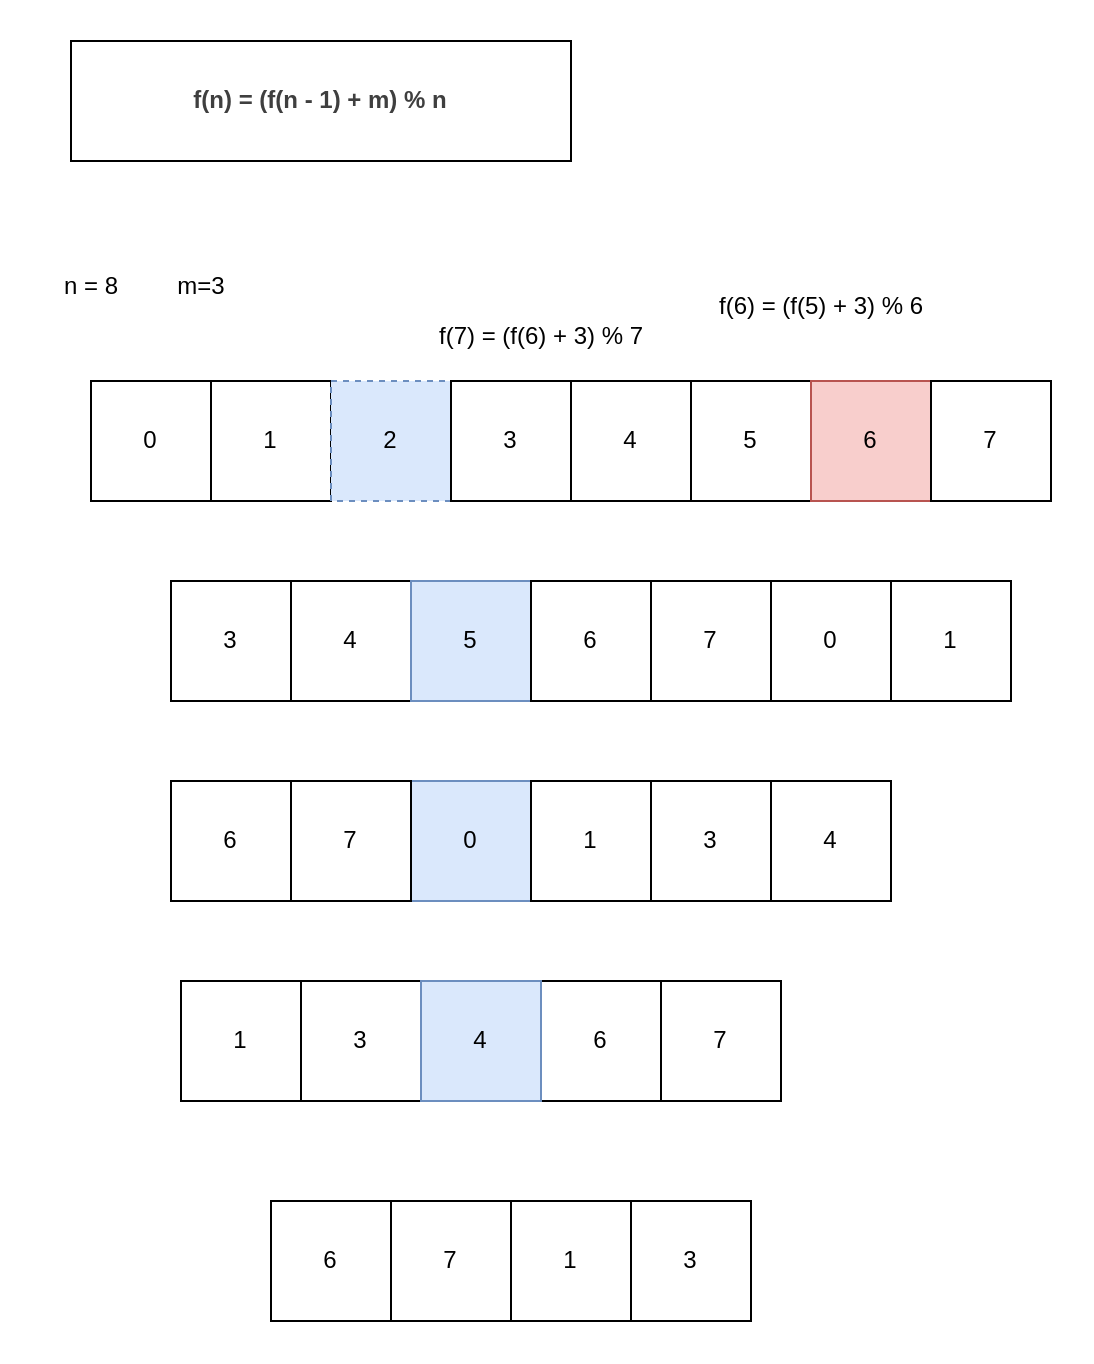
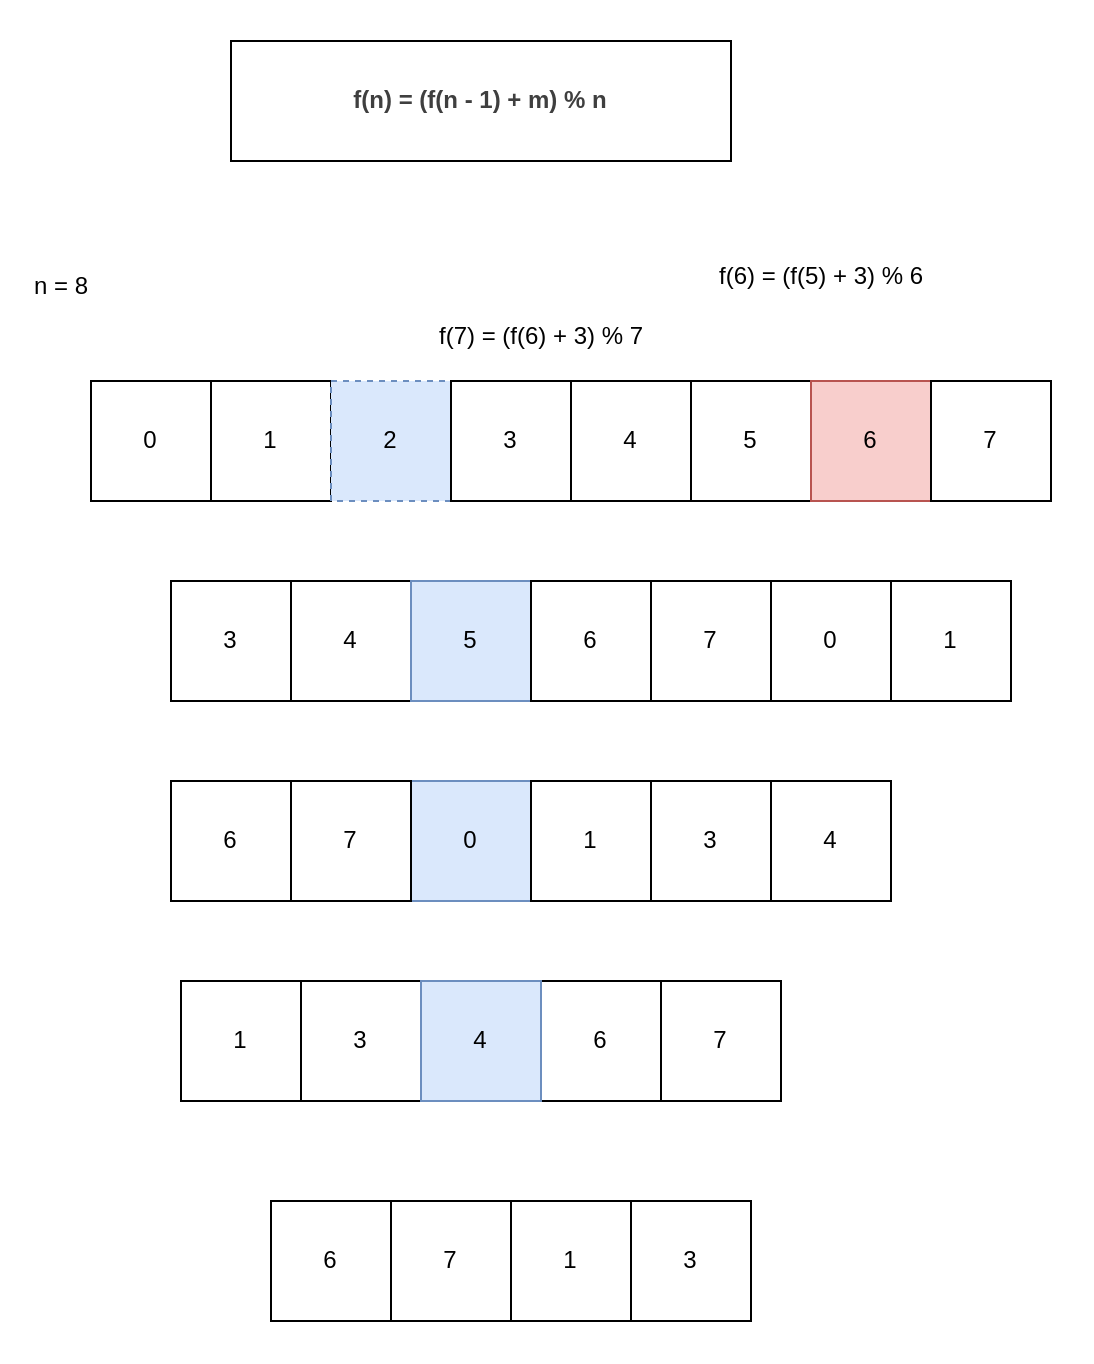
node "f(n) = (f(n - 1) + m) % n": moved (321, 101) -> (481, 101)
node "n = 8": moved (91, 287) -> (61, 287)
node "m=3": removed
node "f(6) = (f(5) + 3) % 6": moved (821, 307) -> (821, 277)
